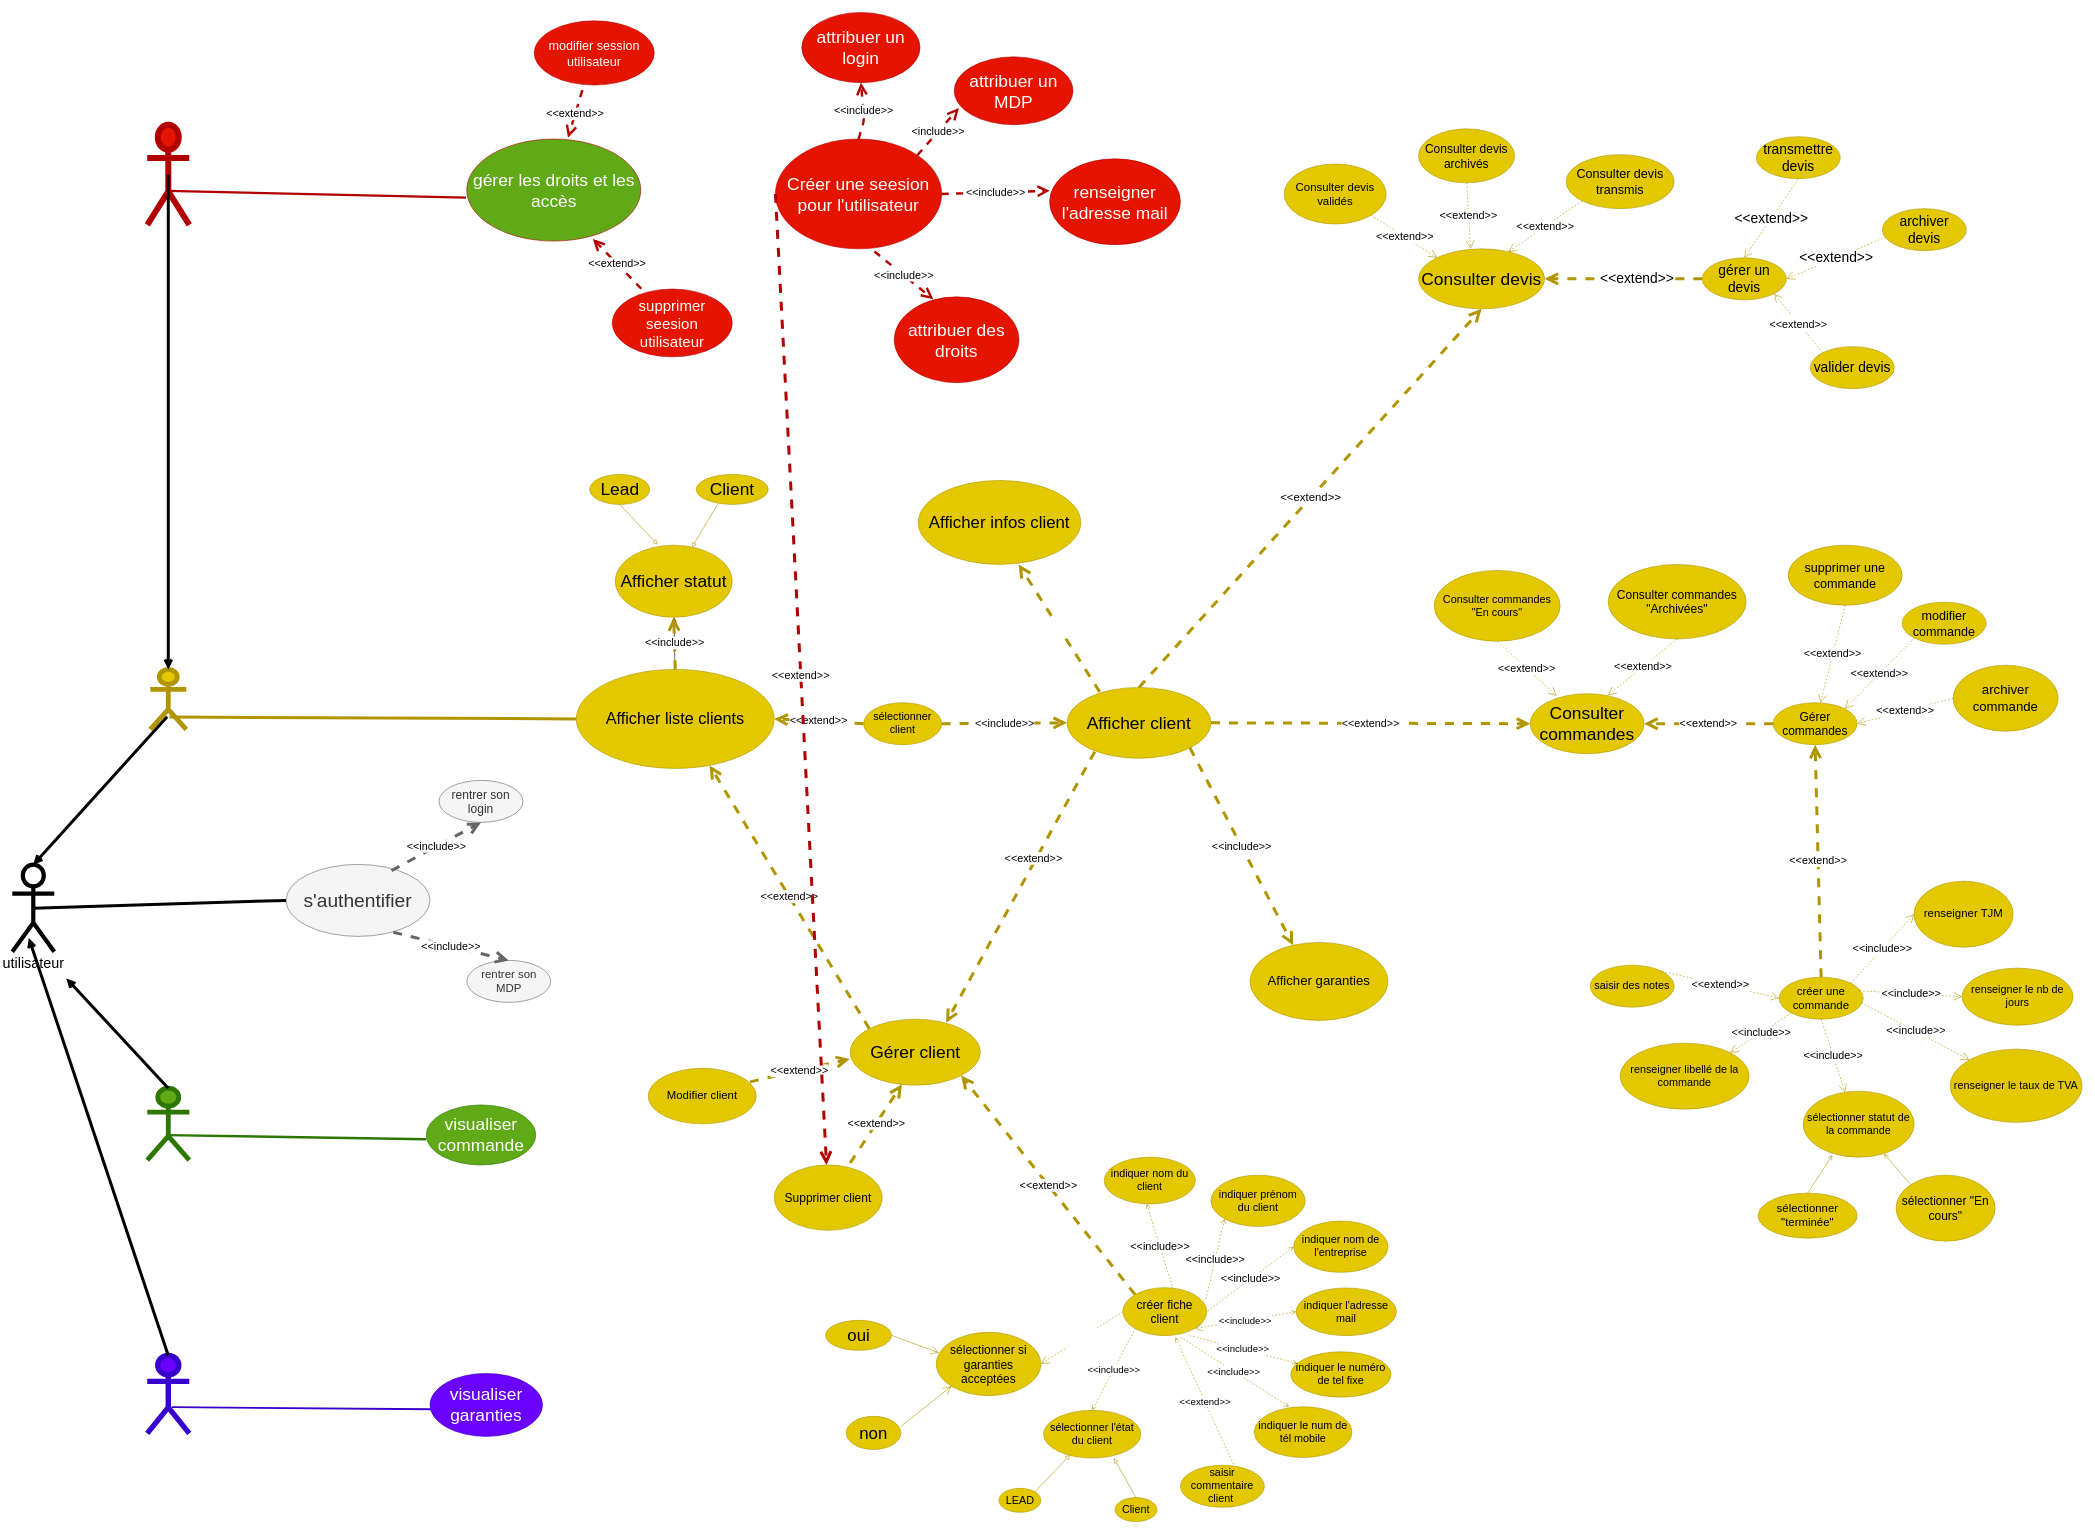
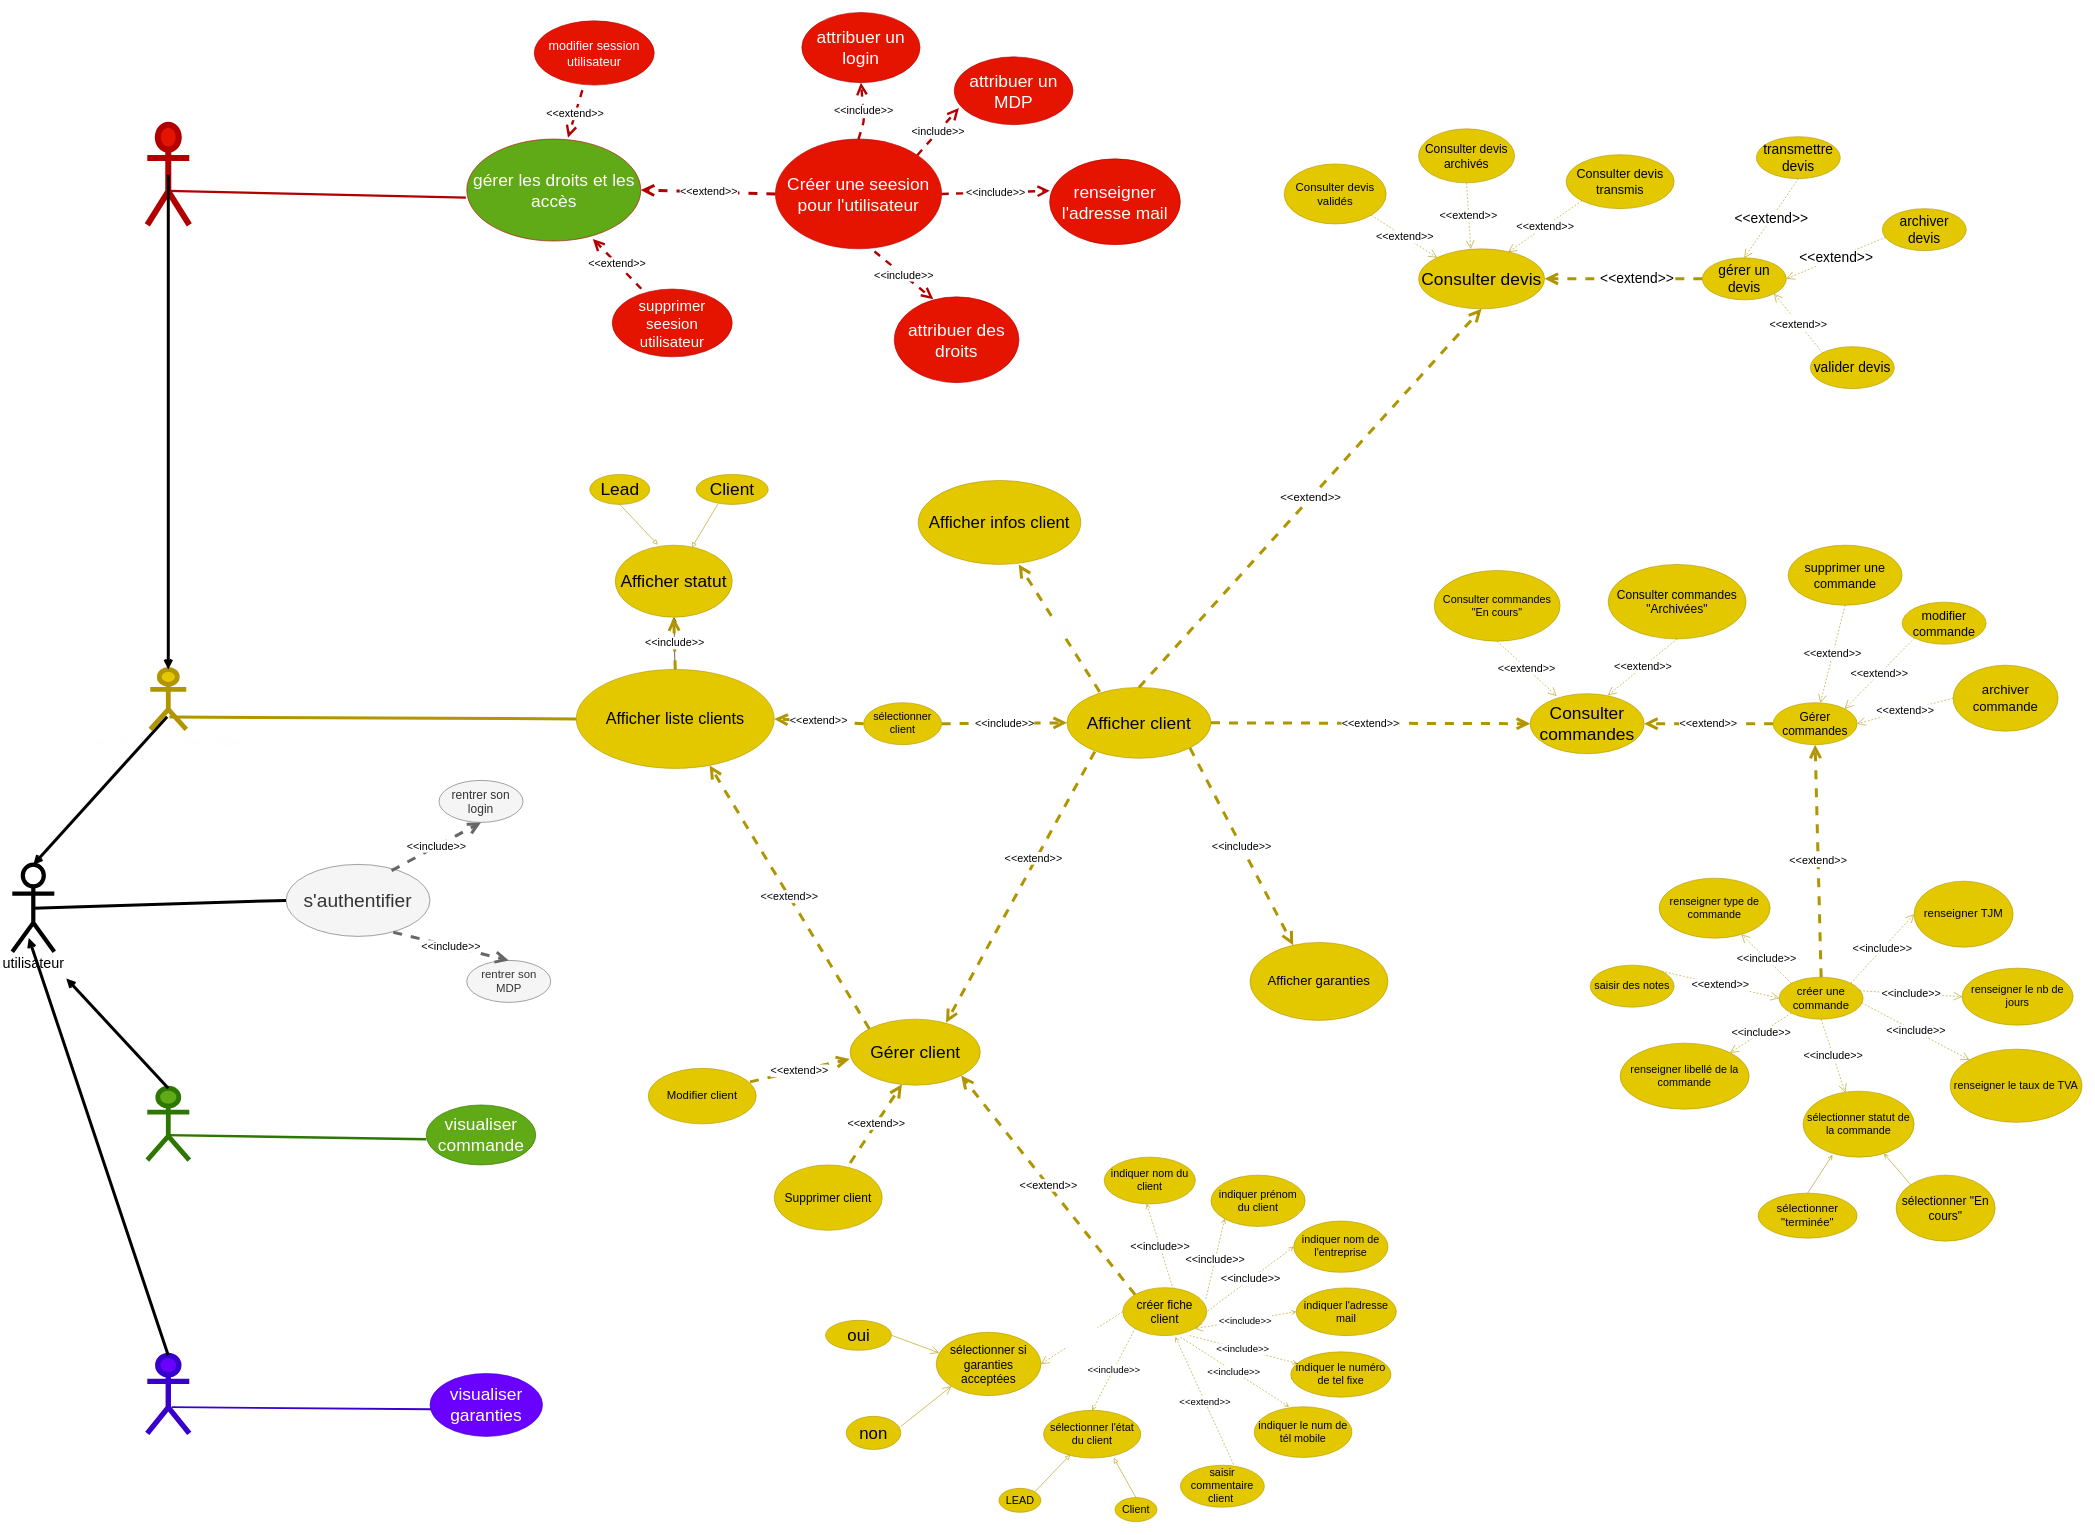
edge "Créer une seesion pour l'utilisateur" -> "Supprimer client": now "Créer une seesion pour l'utilisateur" -> "gérer les droits et les accès"
node "renseigner type de commande": added
edge "créer une commande" -> "renseigner type de commande": added, label "<<include>>"
